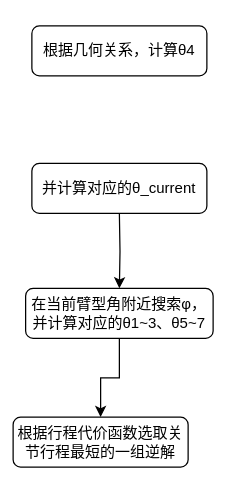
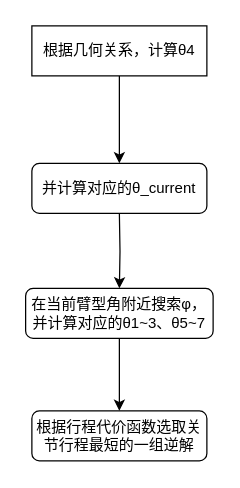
node "根据几何关系，计算θ4": shape rounded rectangle -> rectangle
edge "根据几何关系，计算θ4" -> "并计算对应的θ_current": added
node "根据行程代价函数选取关节行程最短的一组逆解": moved (101, 442) -> (119, 436)
